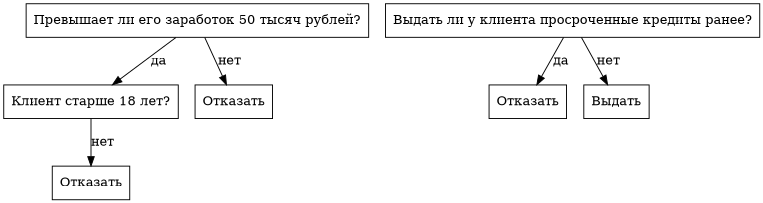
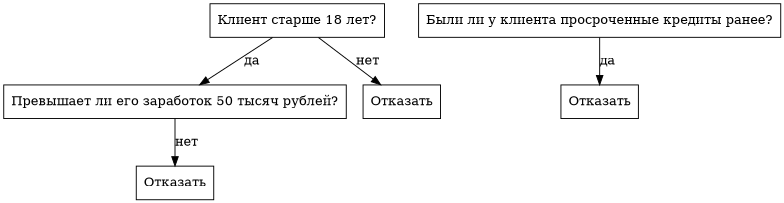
node "Выдать ли у клиента просроченные кредиты ранее?": label "Выдать ли у клиента просроченные кредиты ранее?" -> "Были ли у клиента просроченные кредиты ранее?"
edge "Превышает ли его заработок 50 тысяч рублей?" -> "Клиент старше 18 лет?": reversed
node "Выдать": removed
